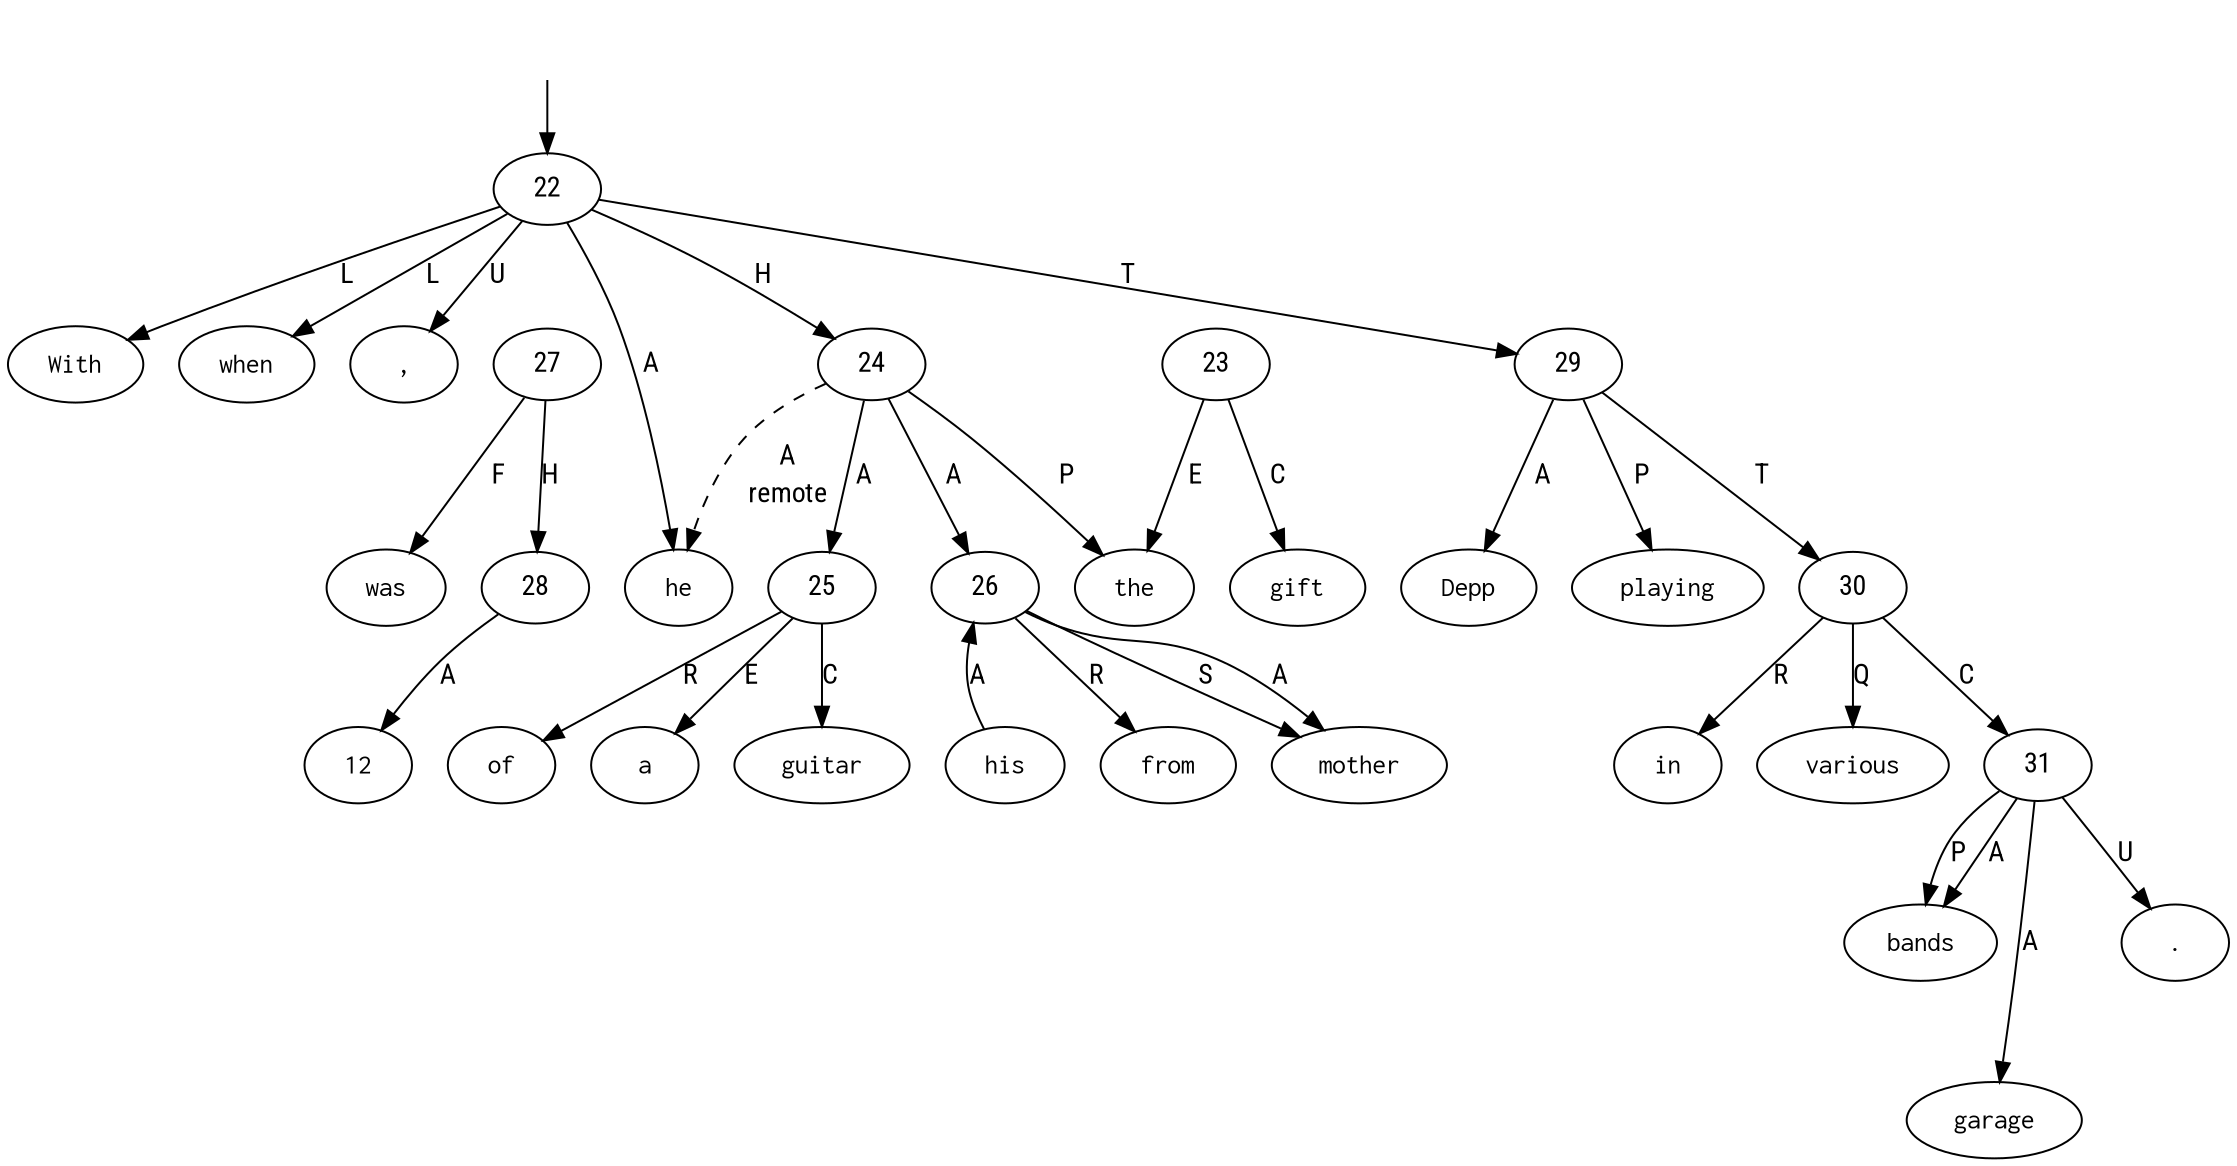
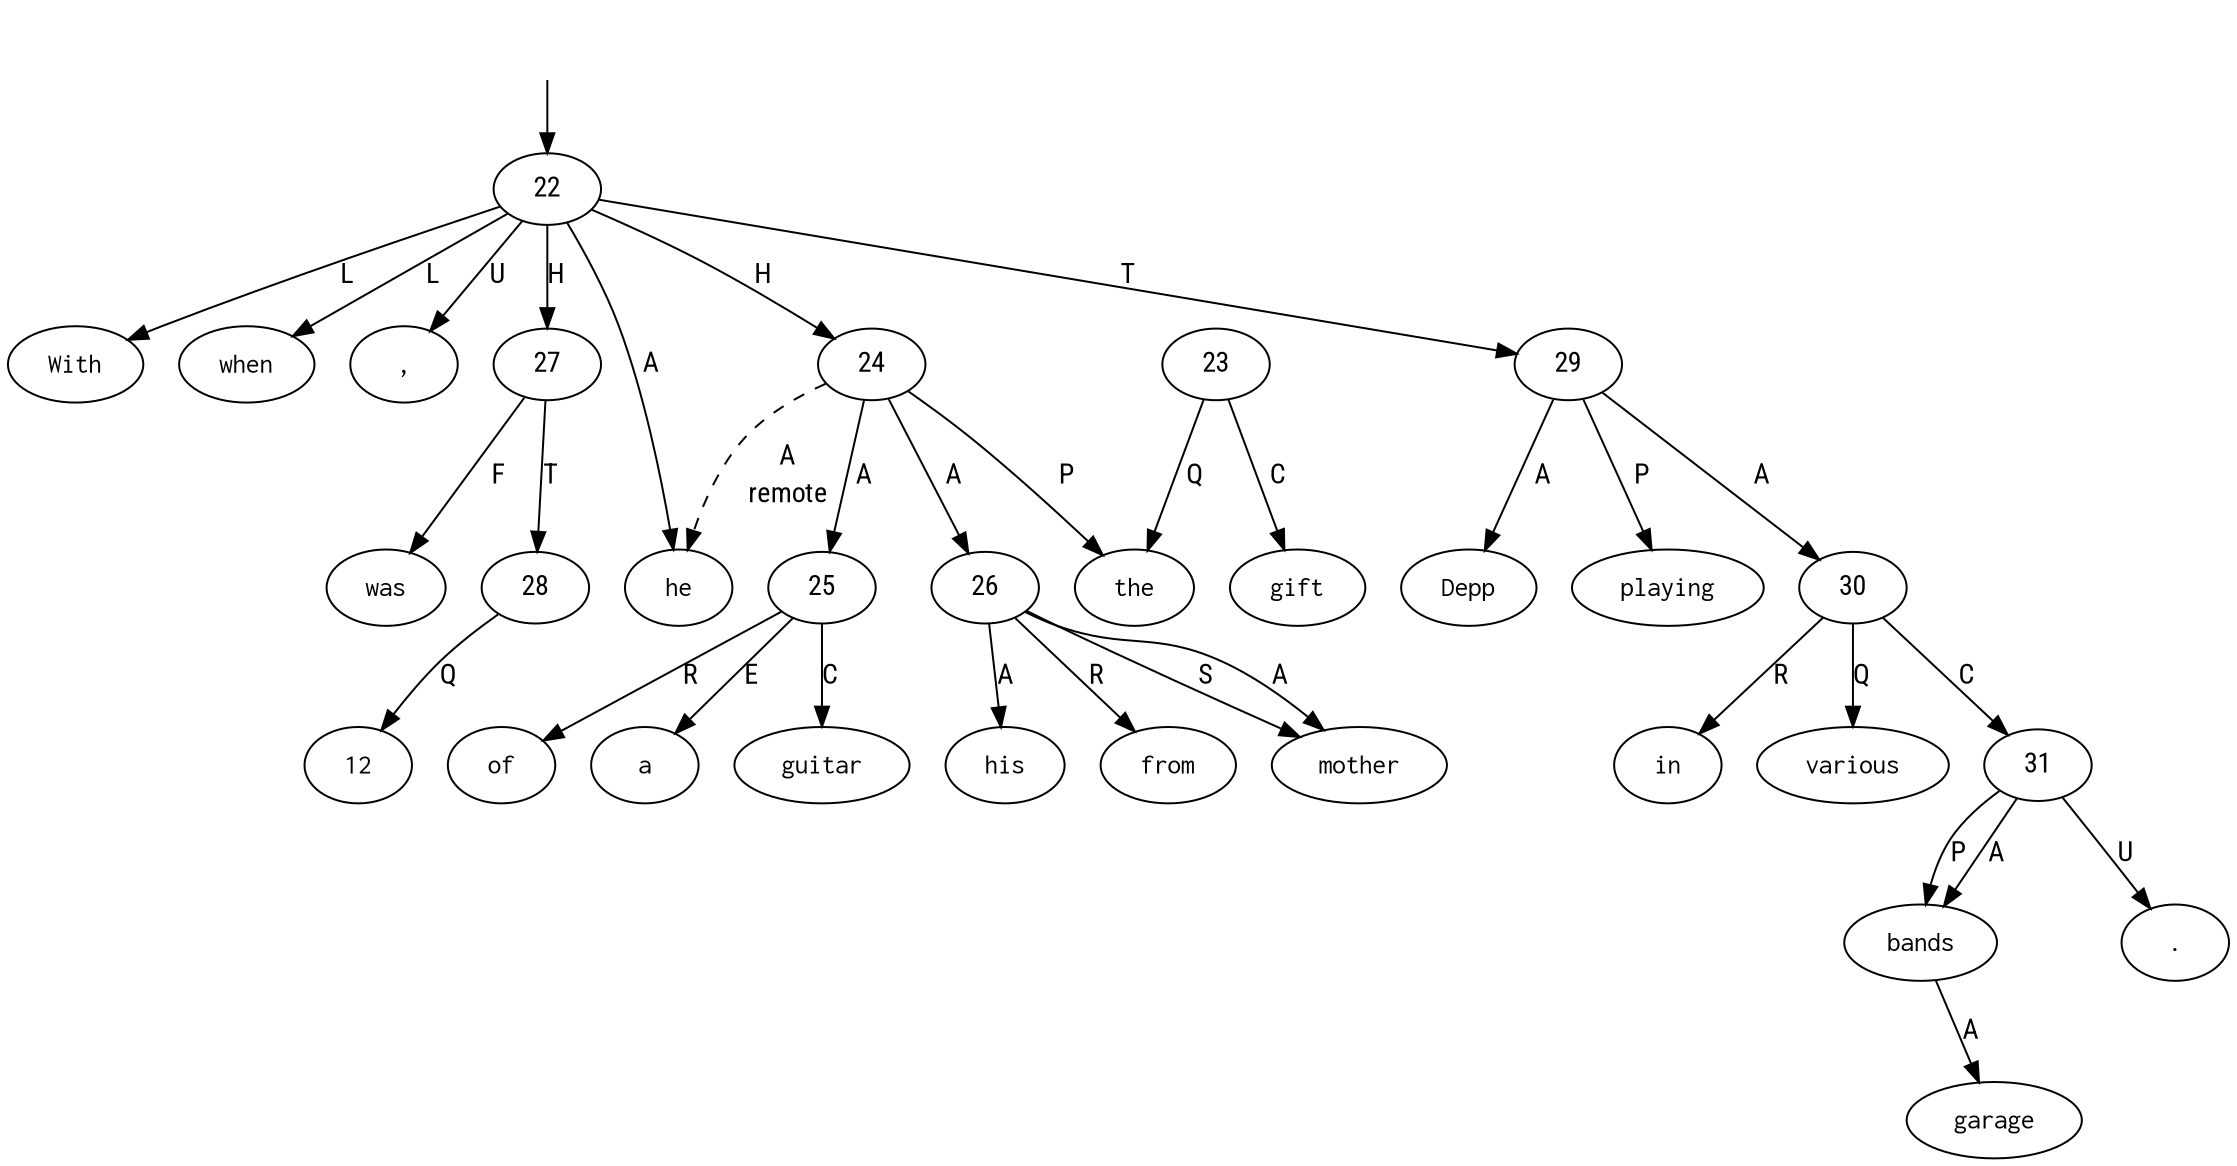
edge "22" -> "27": added, label "H"
edge "27" -> "28": label "H" -> "T"
edge "23" -> "the": label "E" -> "Q"
edge "29" -> "30": label "T" -> "A"
edge "28" -> "12": label "A" -> "Q"
edge "his" -> "26": reversed
edge "31" -> "garage": now "bands" -> "garage"
